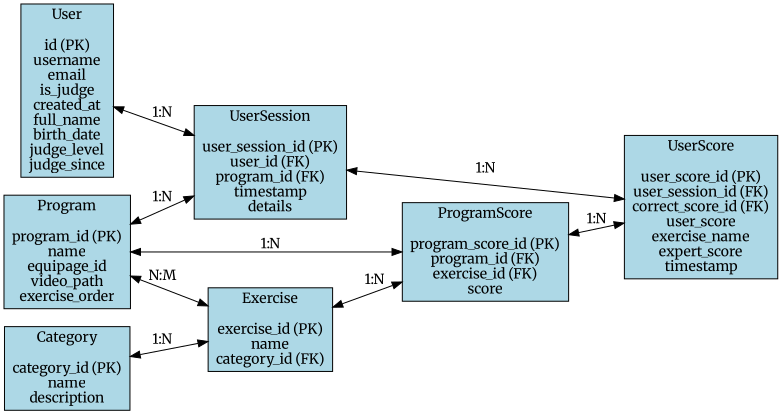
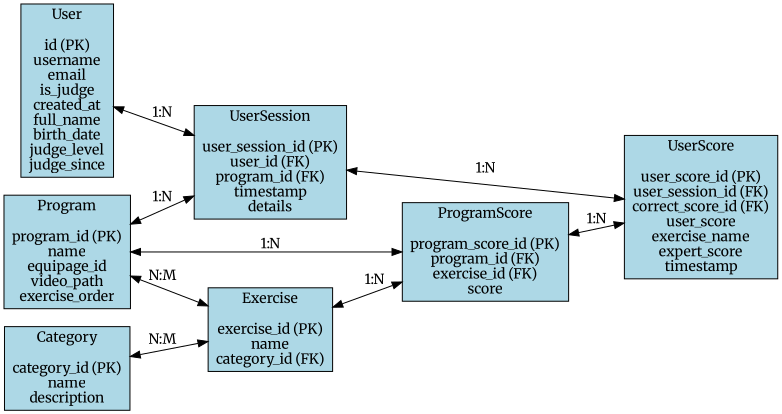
edge "Exercise exercise_id (PK) name category_id (FK)" -- "Category category_id (PK) name description": label "1:N" -> "N:M"
